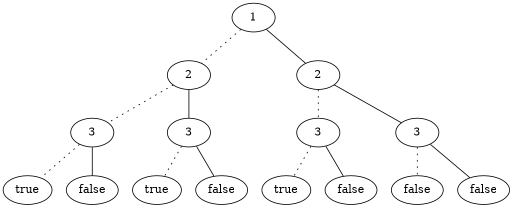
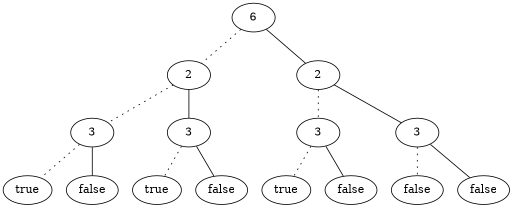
node "1": label "1" -> "6"
